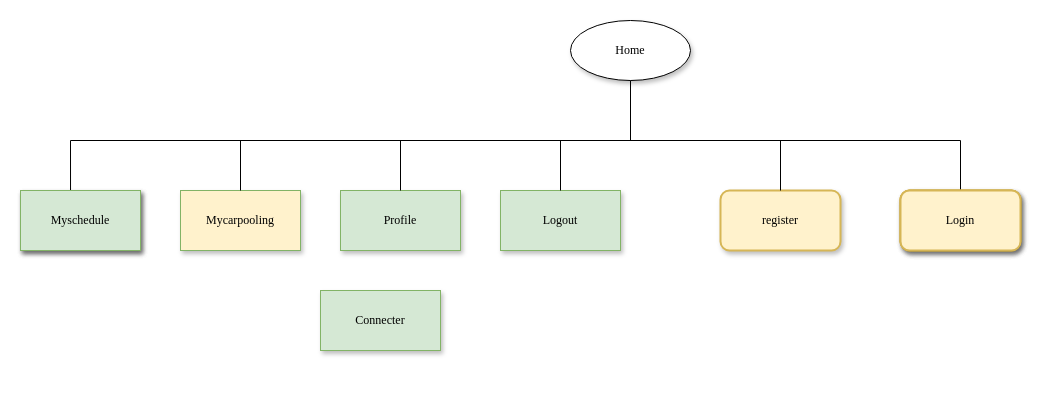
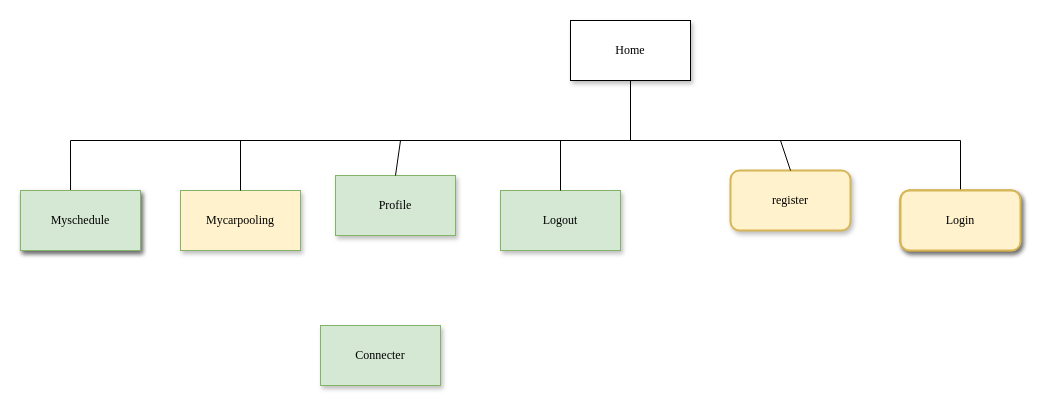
node "Home": shape ellipse -> rectangle
node "Profile": moved (401, 221) -> (396, 206)
node "register": moved (781, 221) -> (791, 201)
node "Connecter": moved (381, 321) -> (381, 356)
